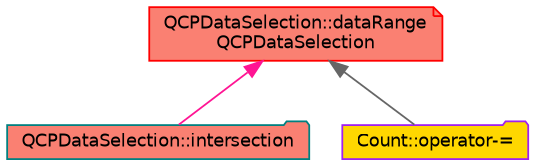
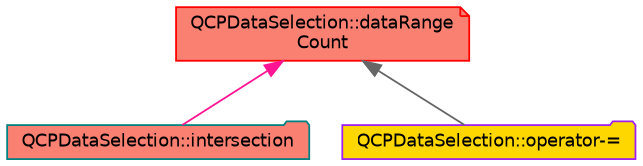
node "QCPDataSelection::dataRange QCPDataSelection": label "QCPDataSelection::dataRange QCPDataSelection" -> "QCPDataSelection::dataRange Count"
node "Count::operator-=": label "Count::operator-=" -> "QCPDataSelection::operator-="
